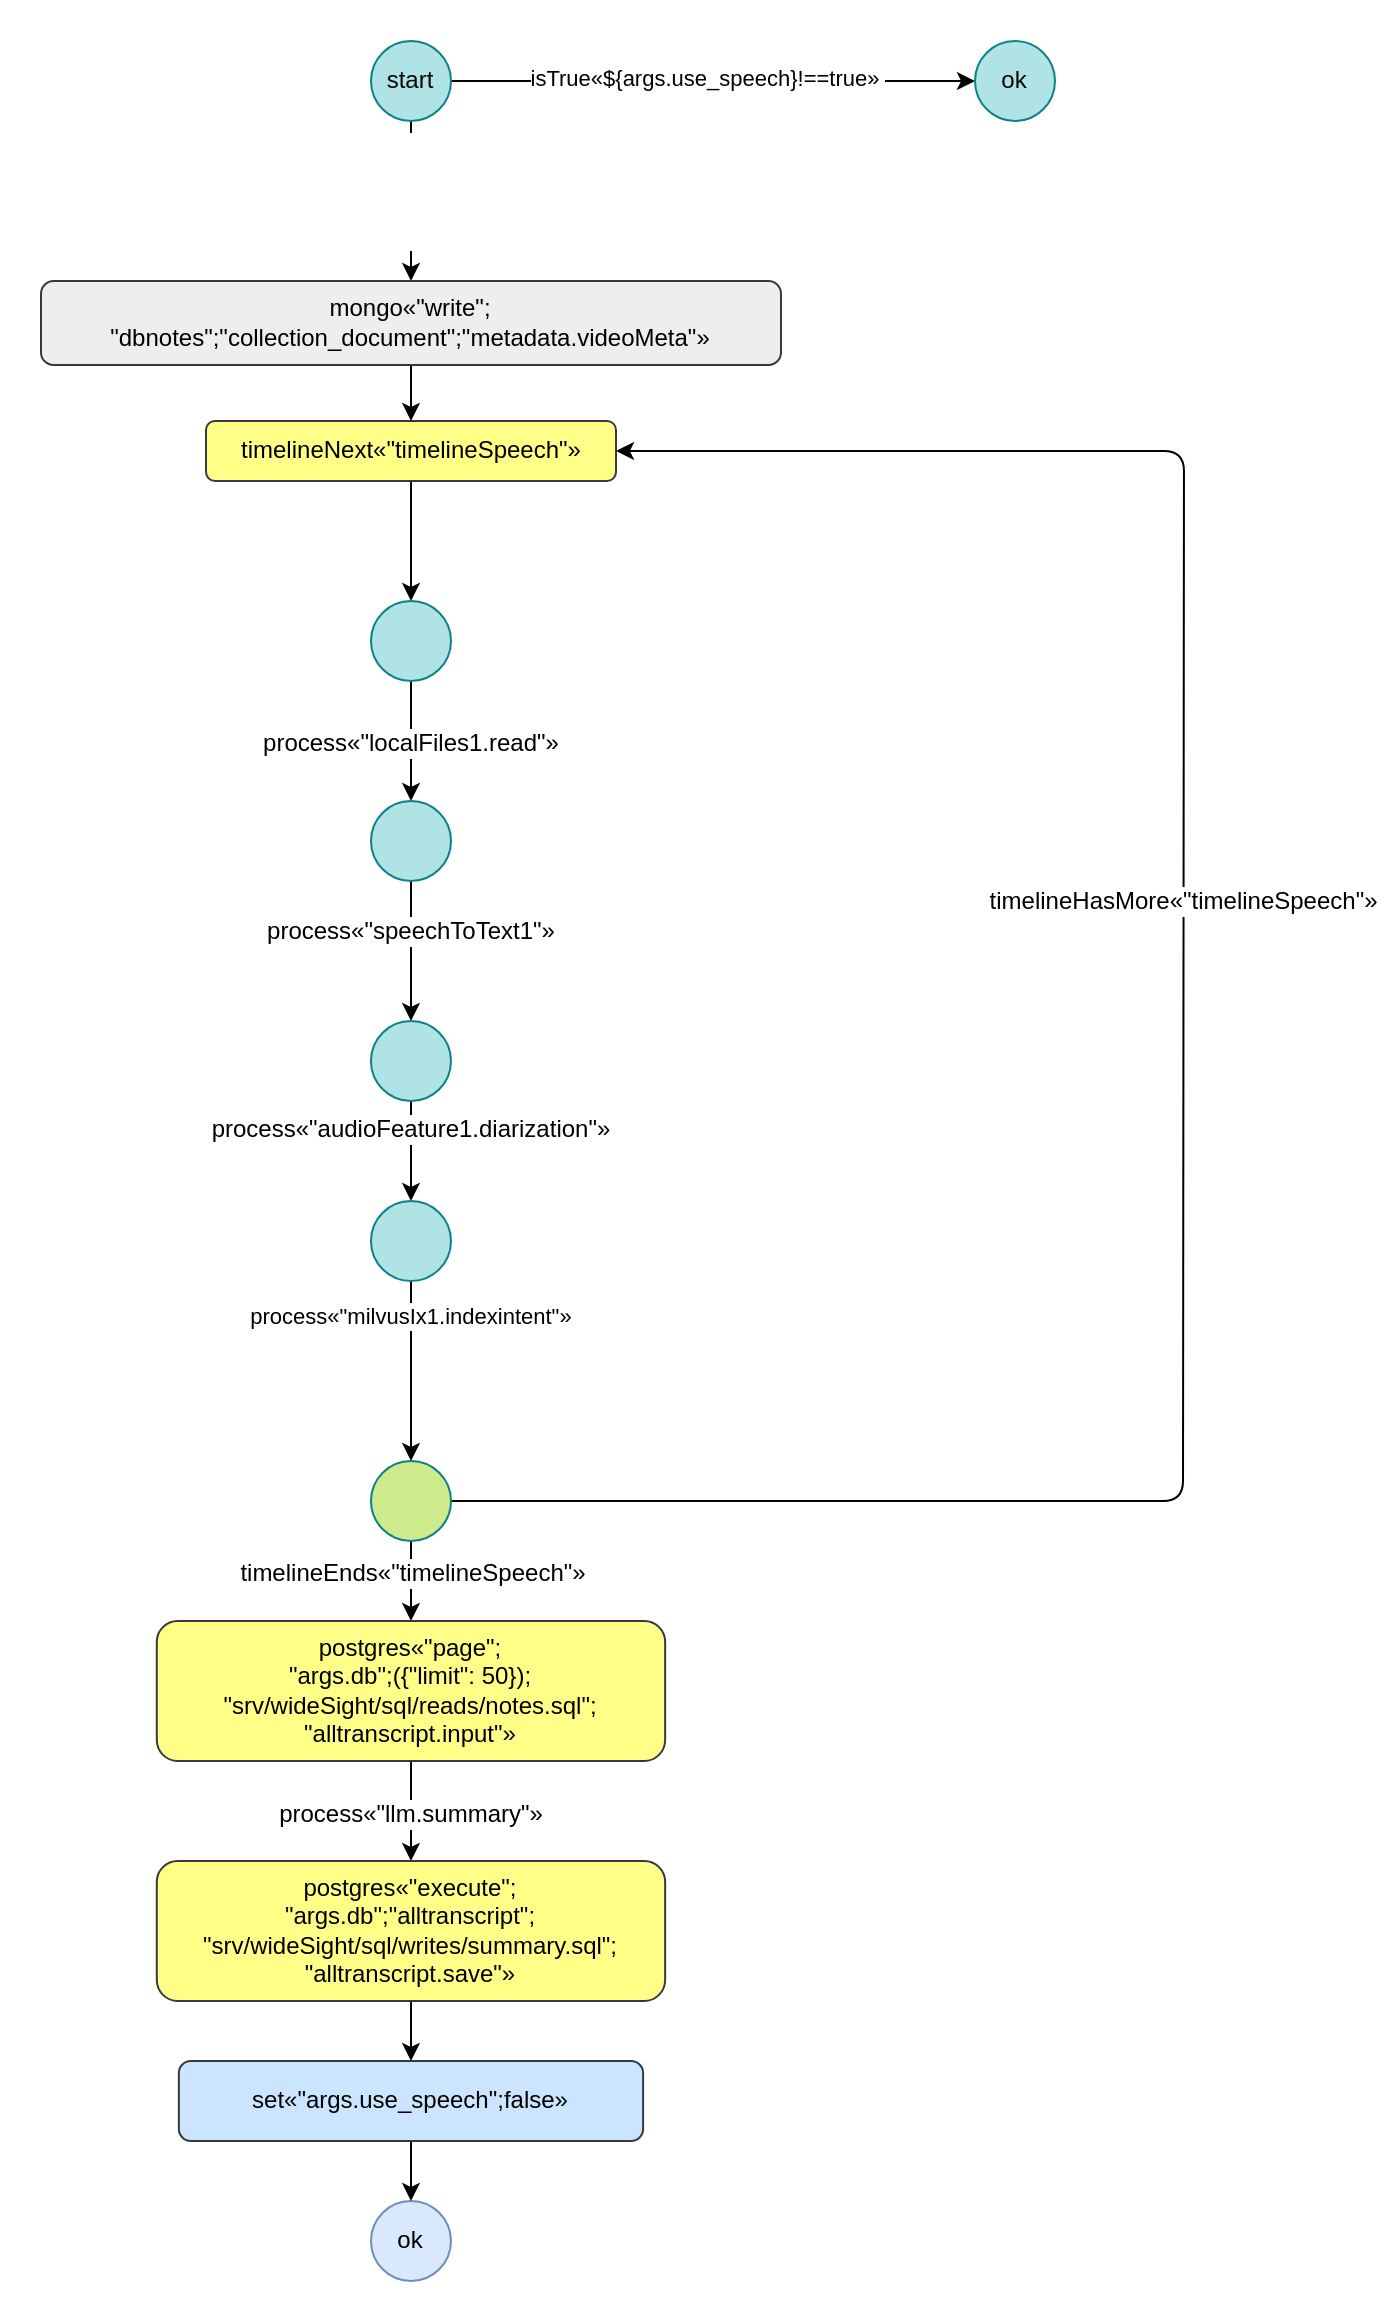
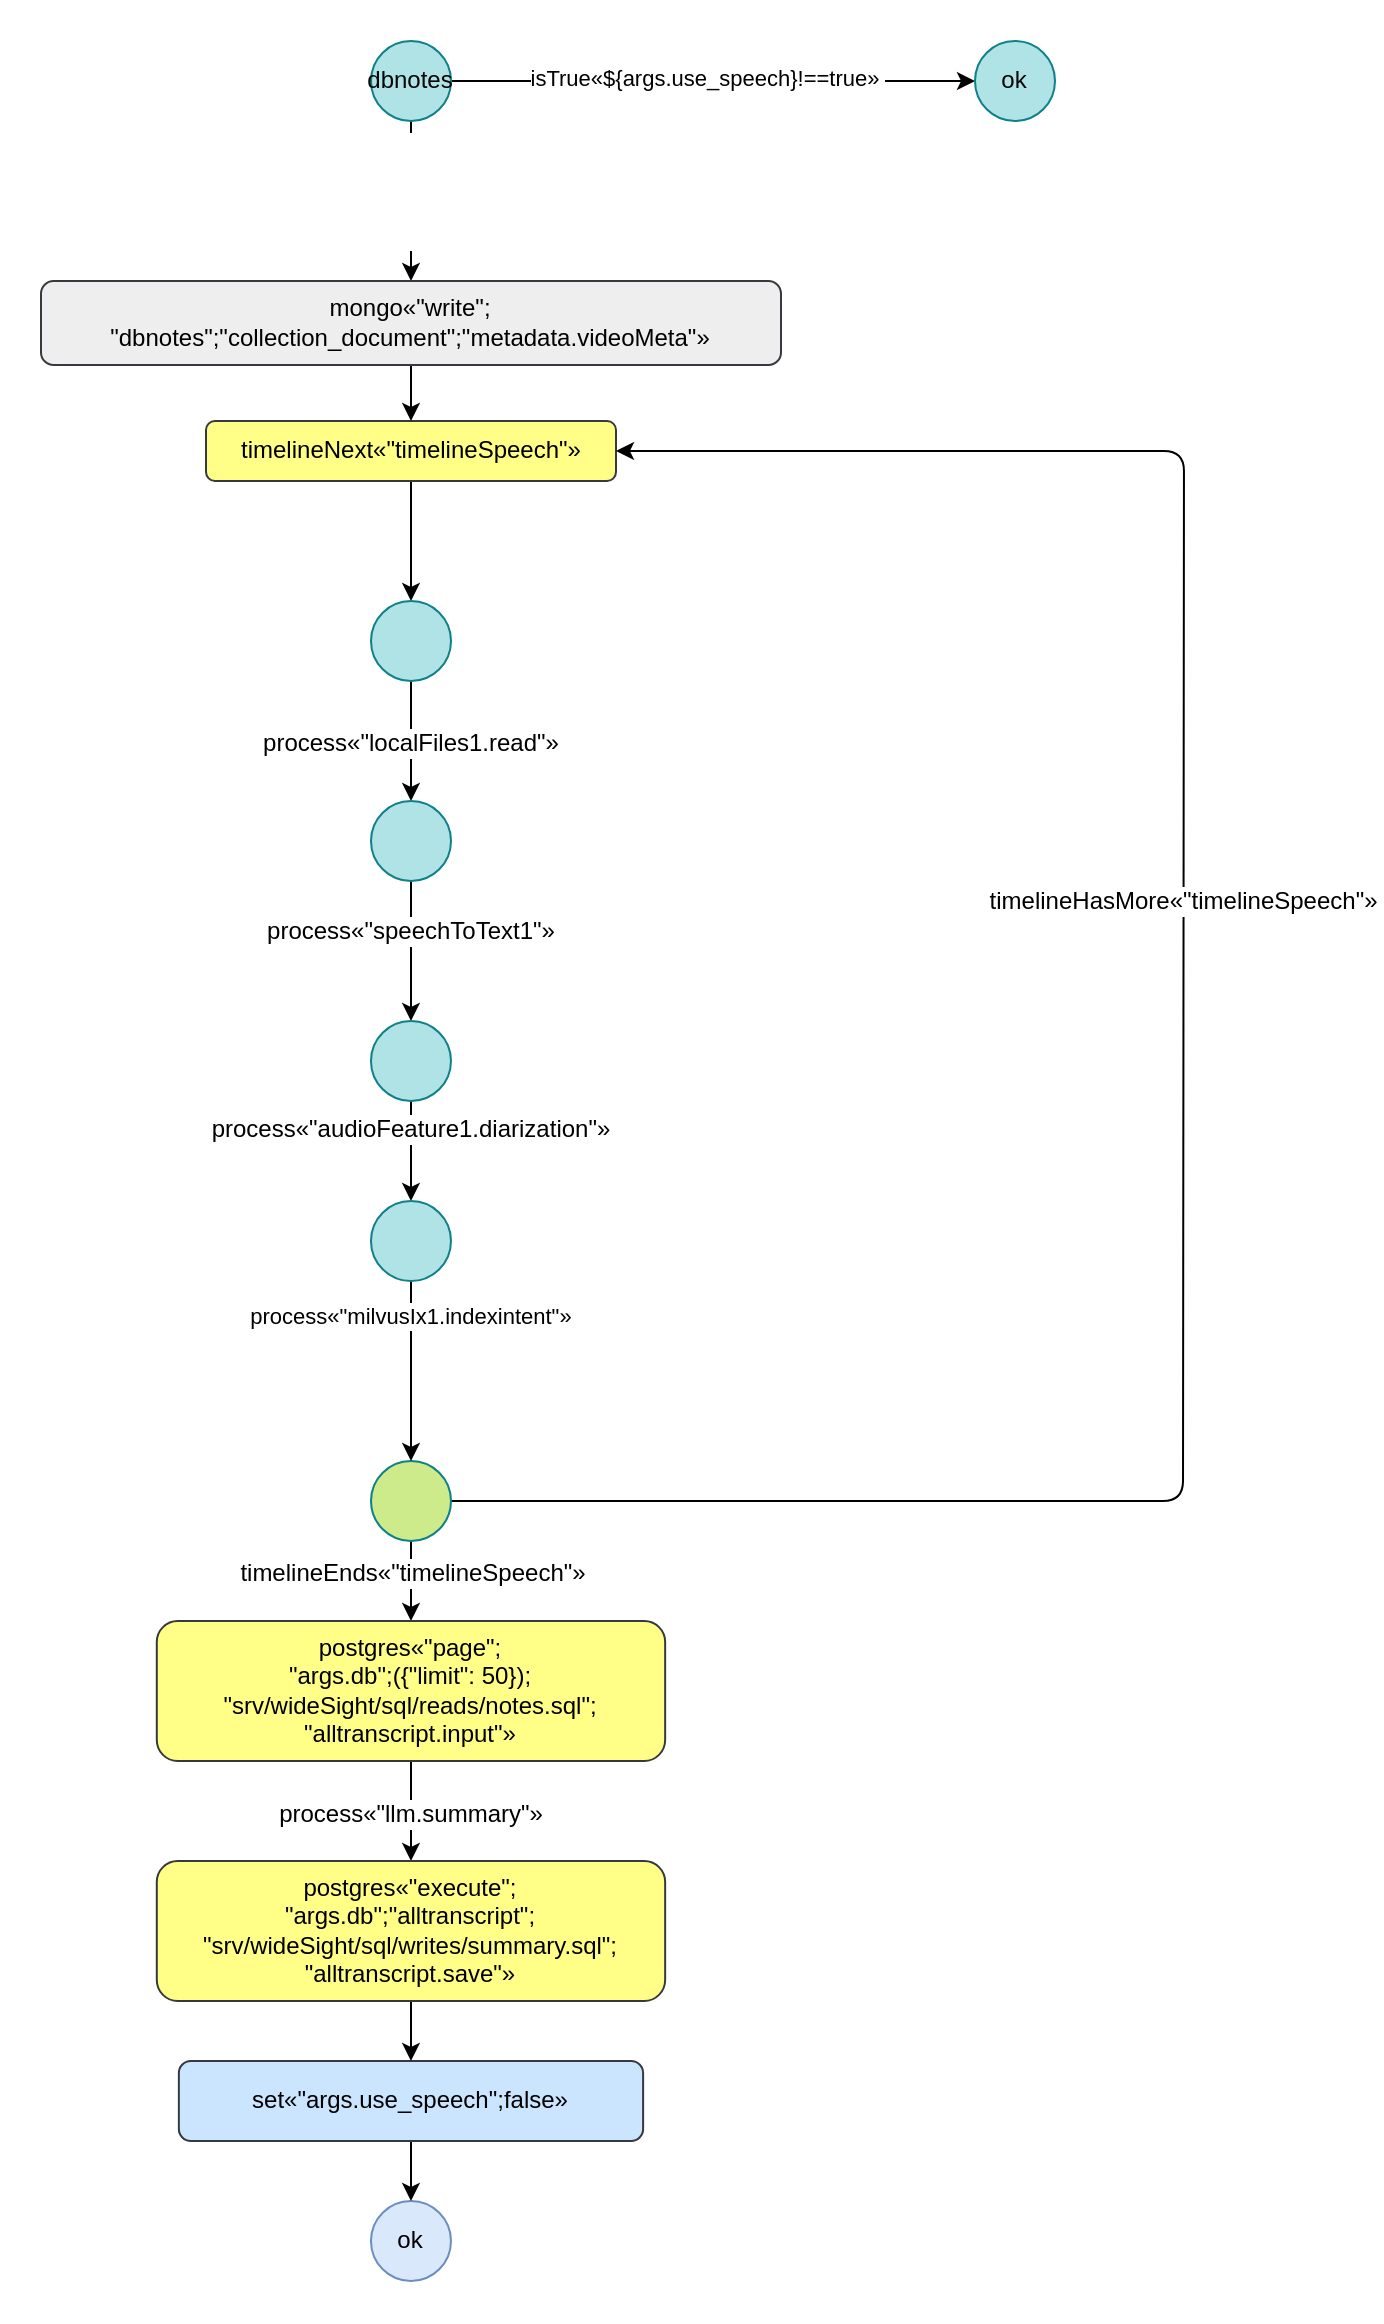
node "start": label "start" -> "dbnotes"
